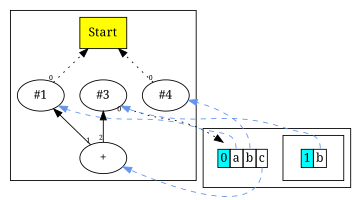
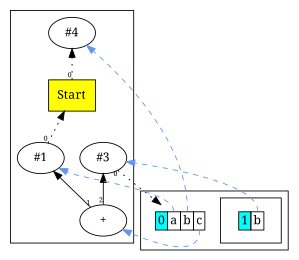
edge "#4" -> "Start": reversed
